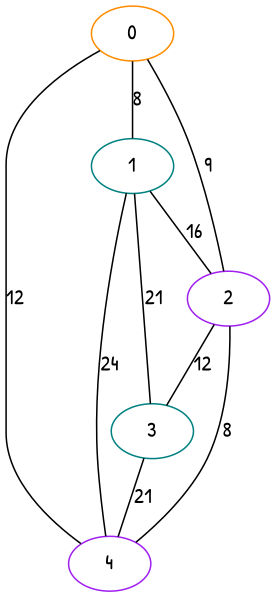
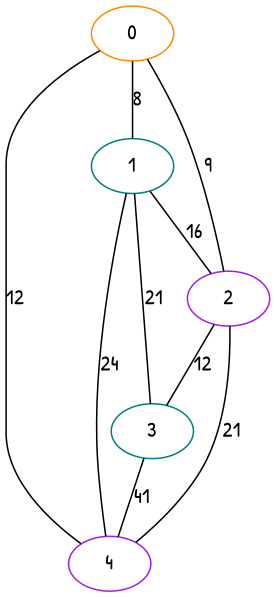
edge "2" -- "4": label "8" -> "21"
edge "3" -- "4": label "21" -> "41"
